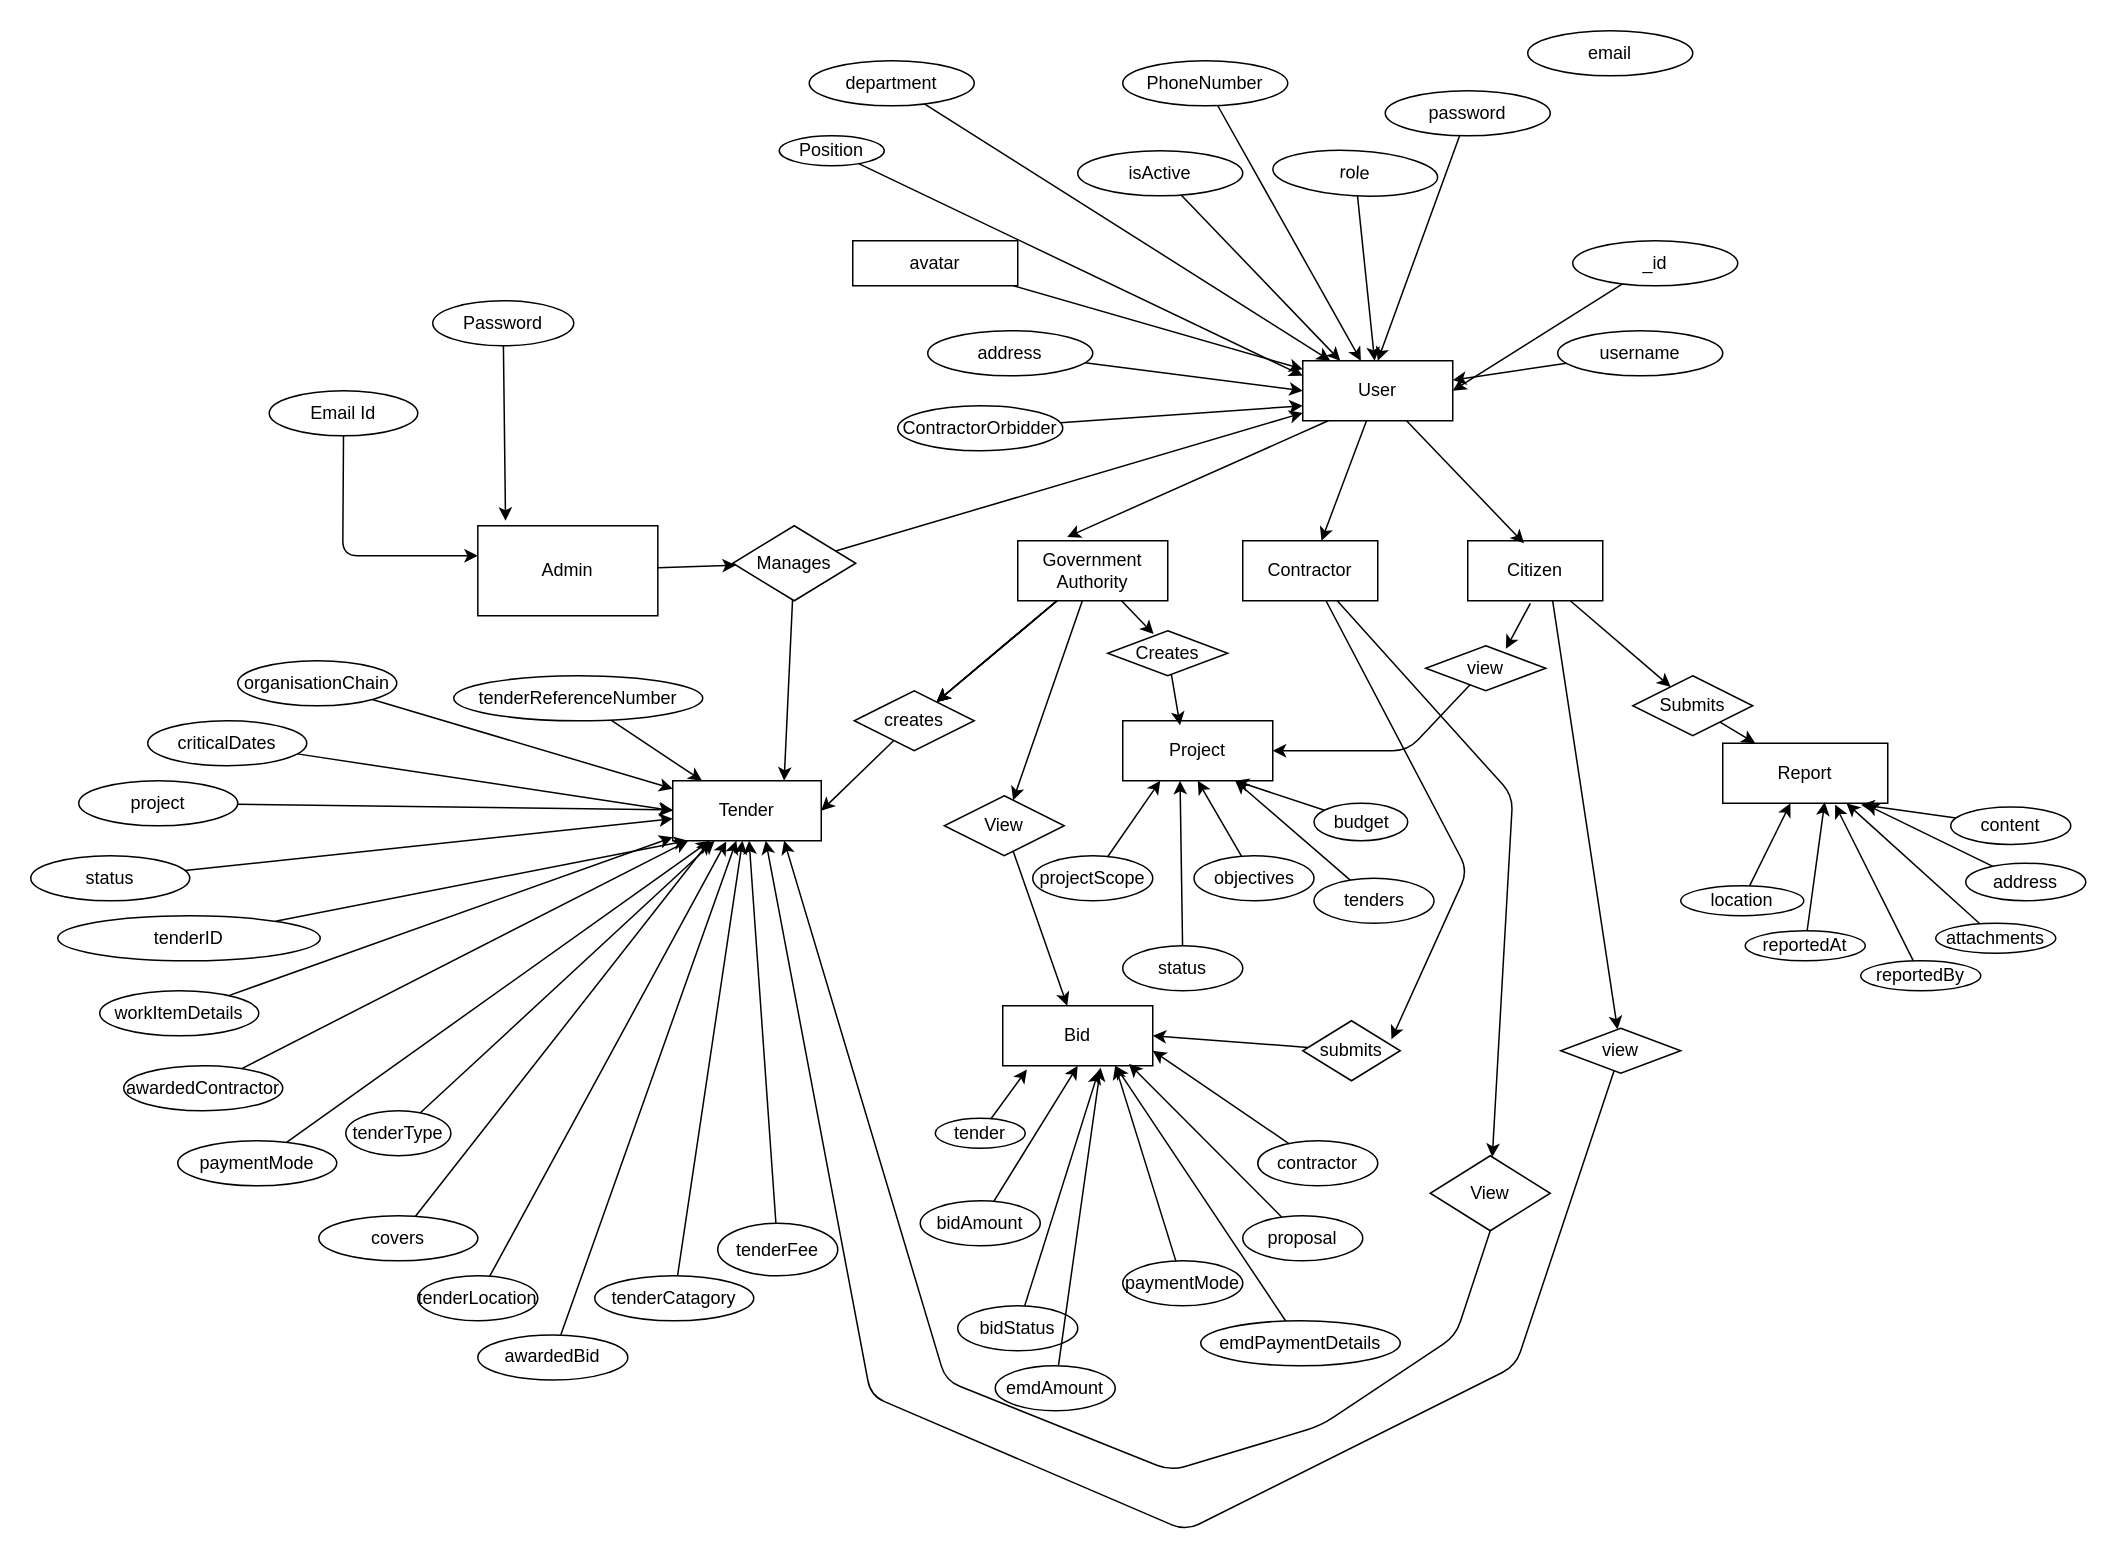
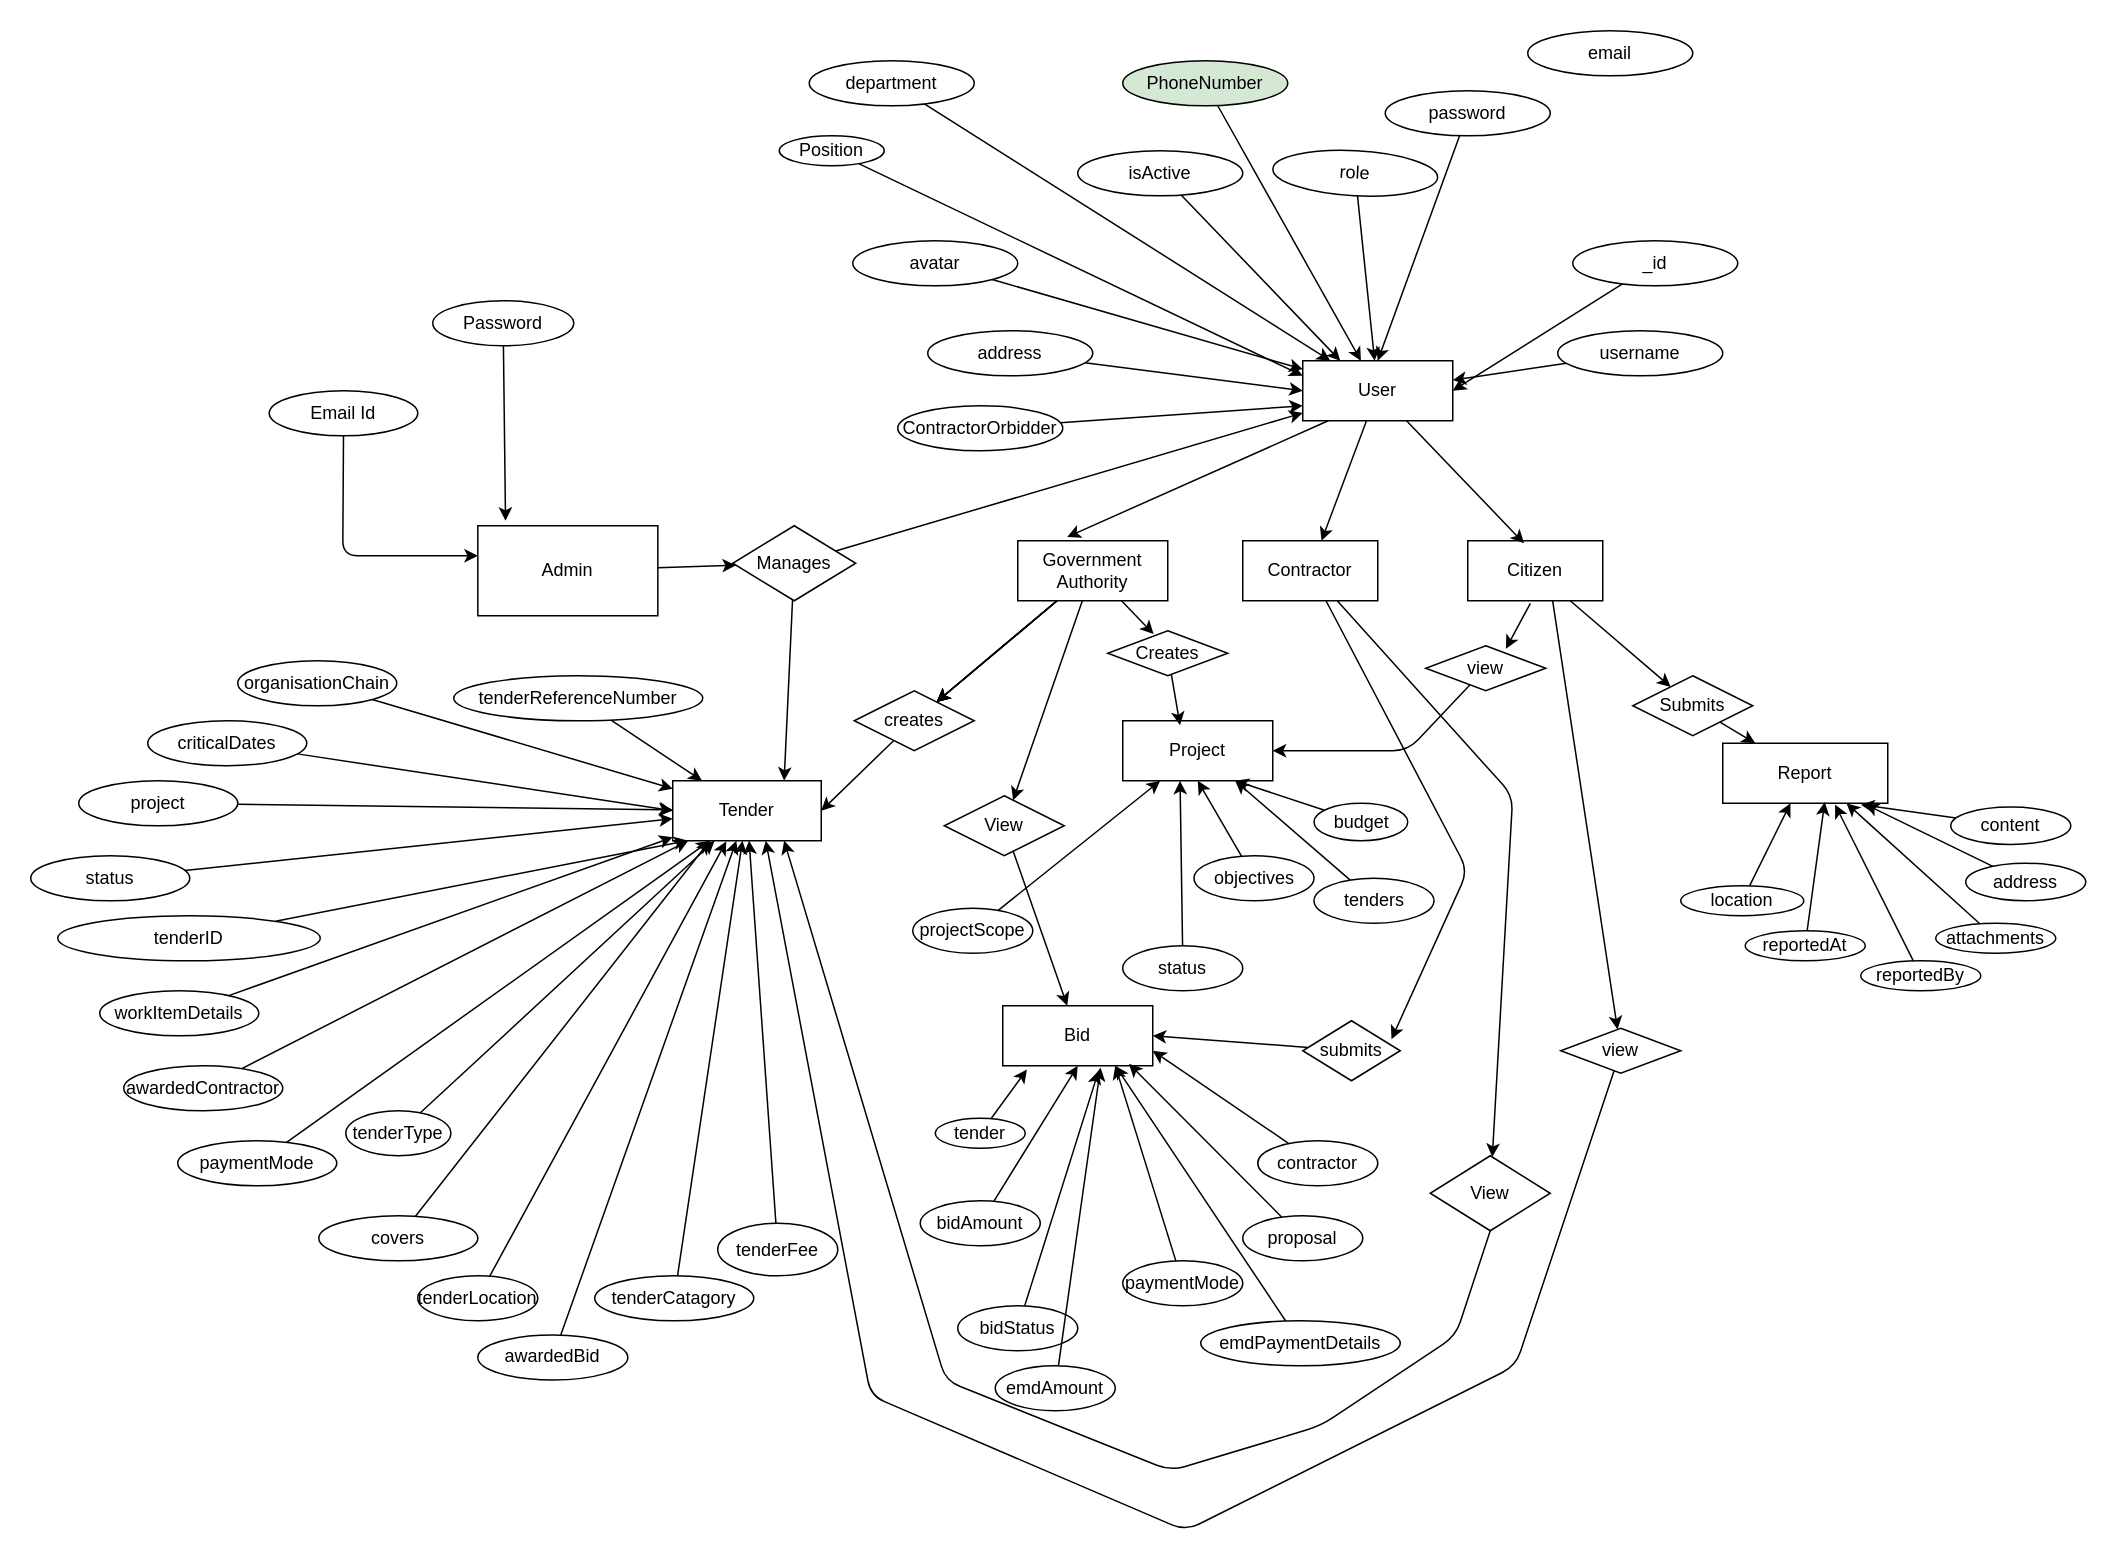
node "PhoneNumber": fillcolor #ffffff -> #d5e8d4
node "avatar": shape rectangle -> ellipse
node "projectScope": moved (1093, 878) -> (973, 931)
